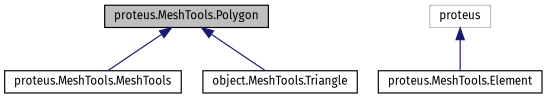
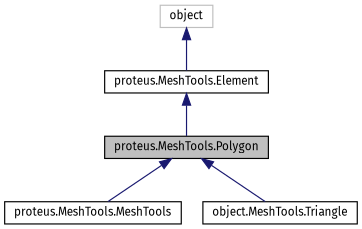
node "proteus": label "proteus" -> "object"
edge "proteus.MeshTools.Polygon" -> "proteus.MeshTools.Element": added
